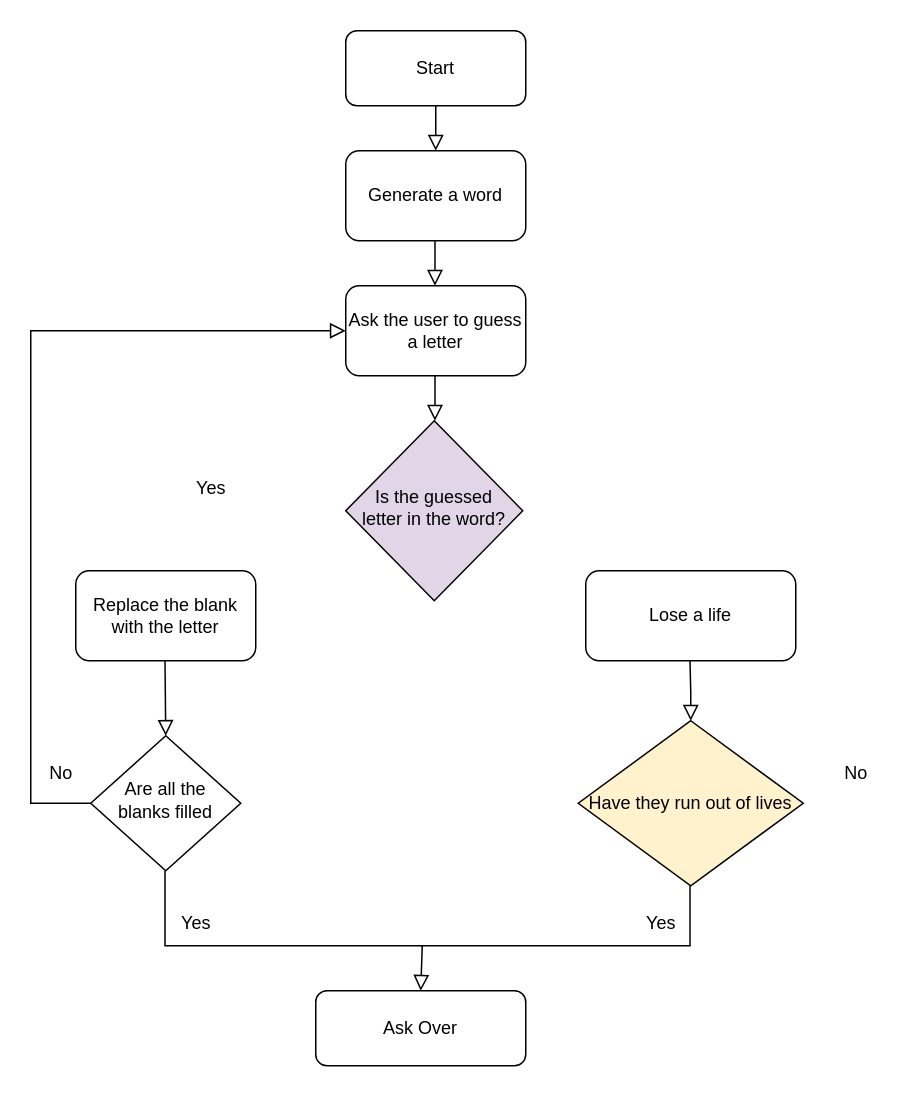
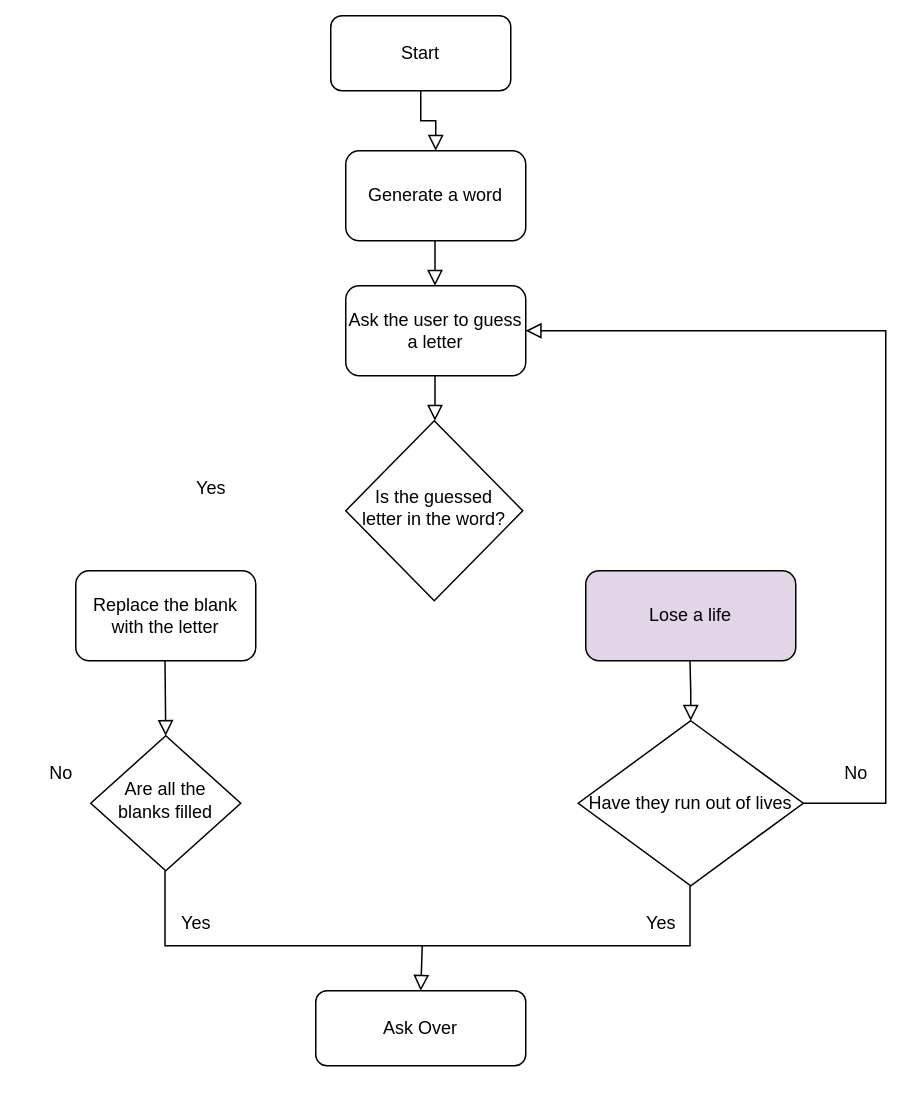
node "Start": moved (436, 68) -> (421, 53)
edge "Have they run out of lives" -> "Ask the user to guess a letter": added
edge "Are all the blanks filled" -> "Ask the user to guess a letter": removed
node "Is the guessed letter in the word?": fillcolor #e1d5e7 -> #ffffff
node "Lose a life": fillcolor #ffffff -> #e1d5e7
node "Have they run out of lives": fillcolor #fff2cc -> #ffffff
